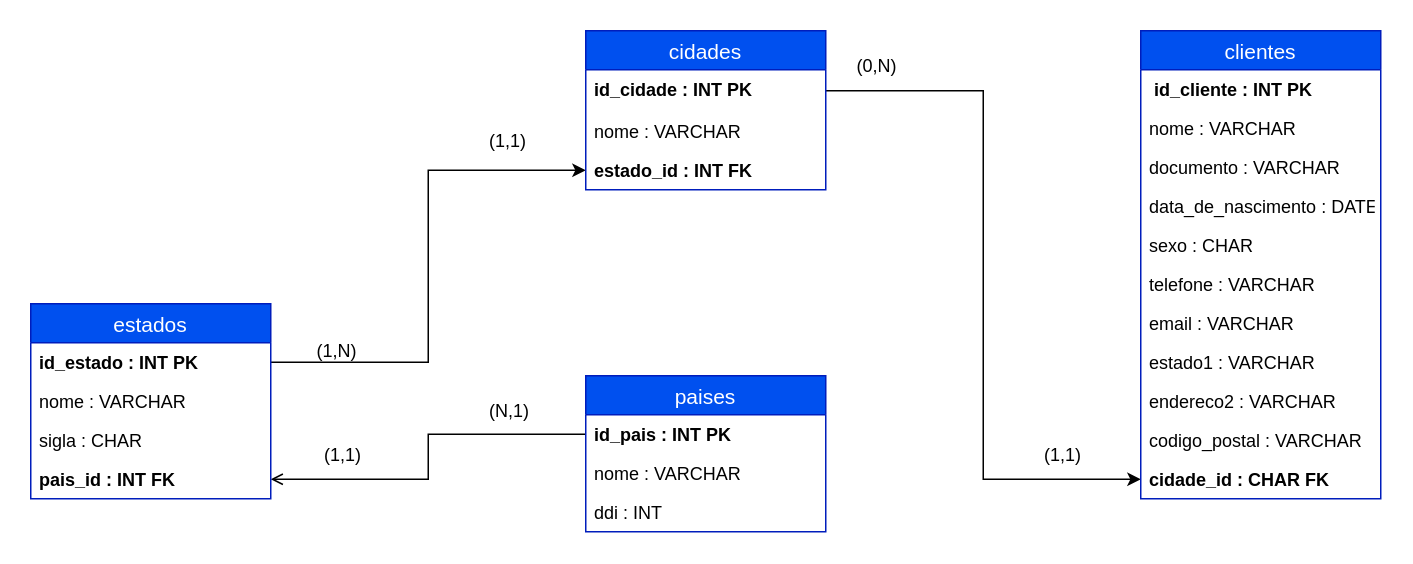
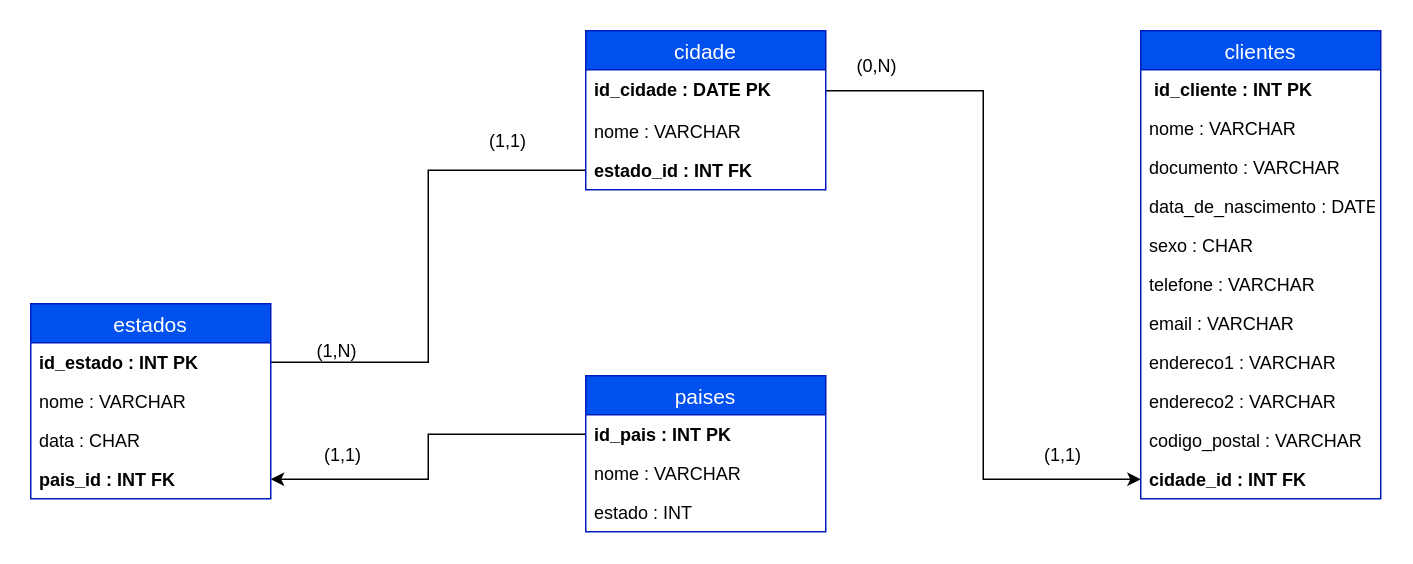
node "cidades": label "cidades" -> "cidade"
node "id_cidade : INT PK": label "id_cidade : INT PK" -> "id_cidade : DATE PK"
edge "id_estado : INT PK" -> "estado_id : INT FK": arrowhead classic -> none
node "estado1 : VARCHAR": label "estado1 : VARCHAR" -> "endereco1 : VARCHAR"
node "(N,1)": removed
node "sigla : CHAR": label "sigla : CHAR" -> "data : CHAR"
edge "id_pais : INT PK" -> "pais_id : INT FK": arrowhead open -> classic
node "cidade_id : CHAR FK": label "cidade_id : CHAR FK" -> "cidade_id : INT FK"
node "ddi : INT": label "ddi : INT" -> "estado : INT"
